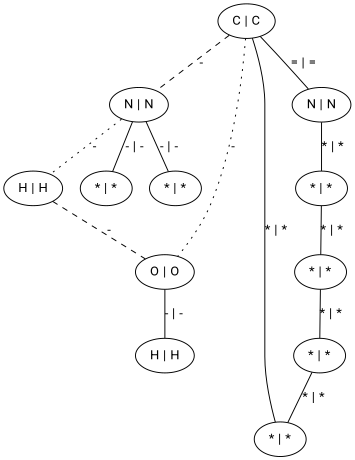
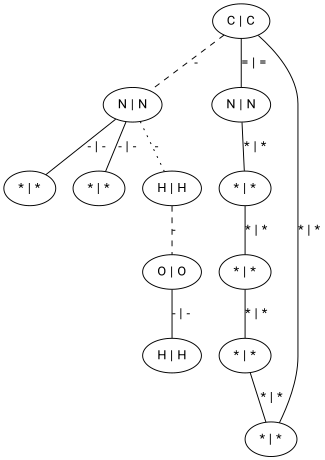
edge "C | C" -- "O | O": removed, label "-"
